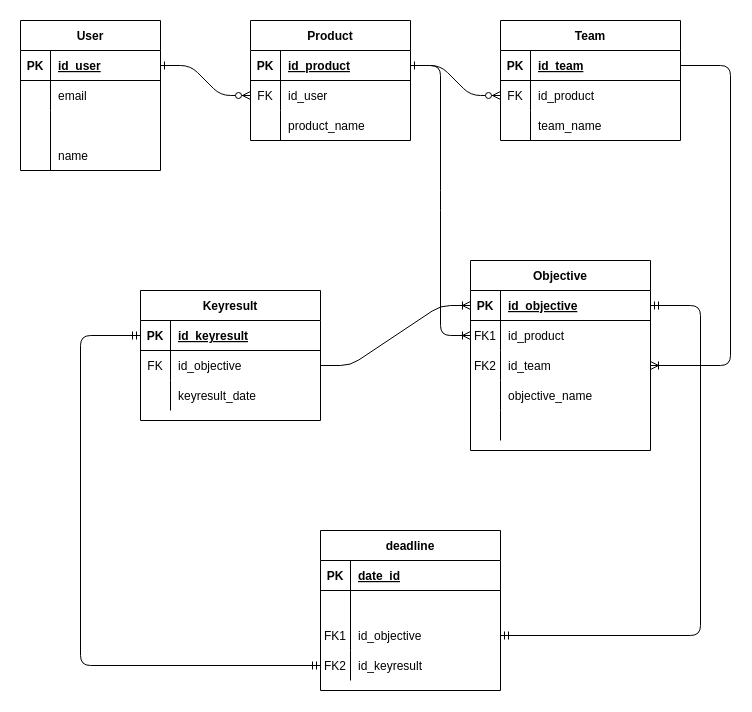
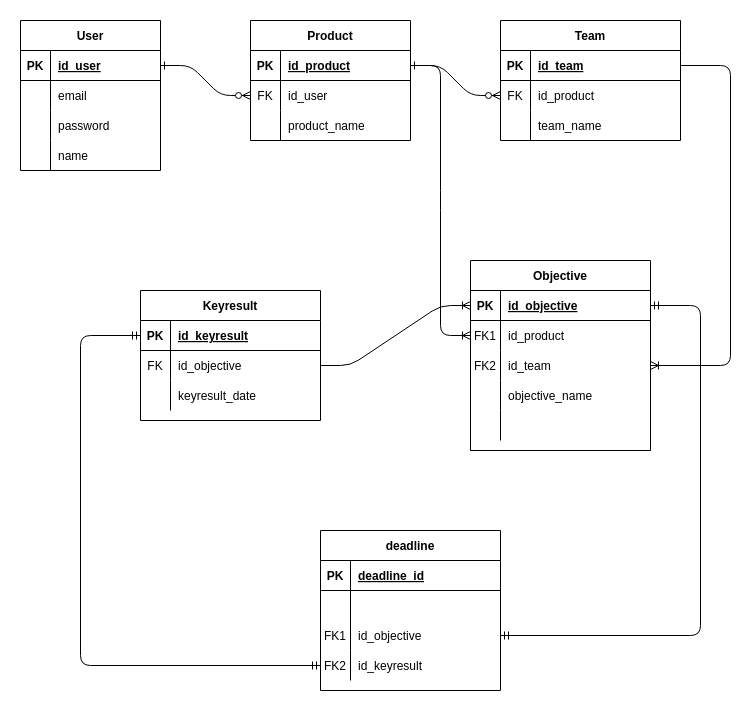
node "password": added
node "date_id": label "date_id" -> "deadline_id"
